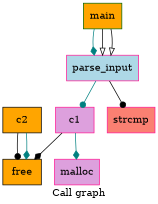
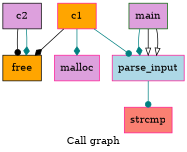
node "main": fillcolor orange -> plum
edge "parse_input" -> "c1": reversed
edge "parse_input" -> "strcmp": color black -> teal
node "c2": fillcolor orange -> plum
node "c1": fillcolor plum -> orange
